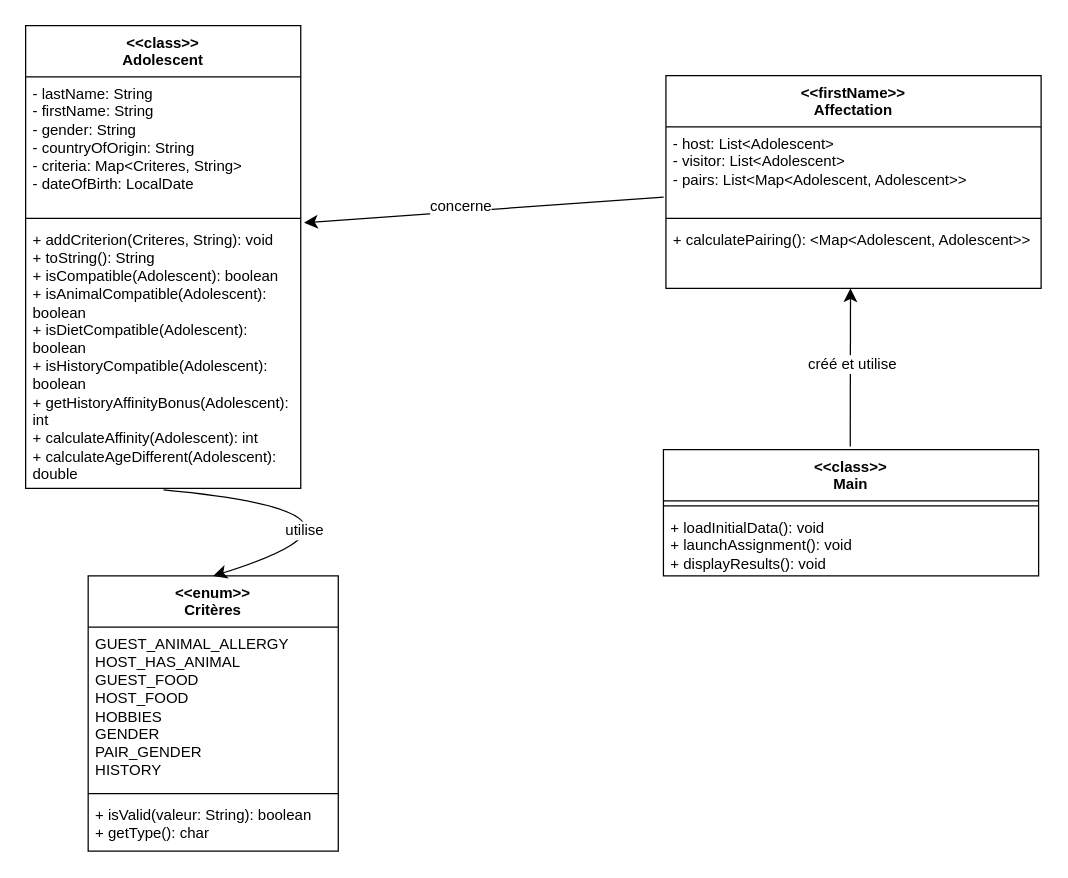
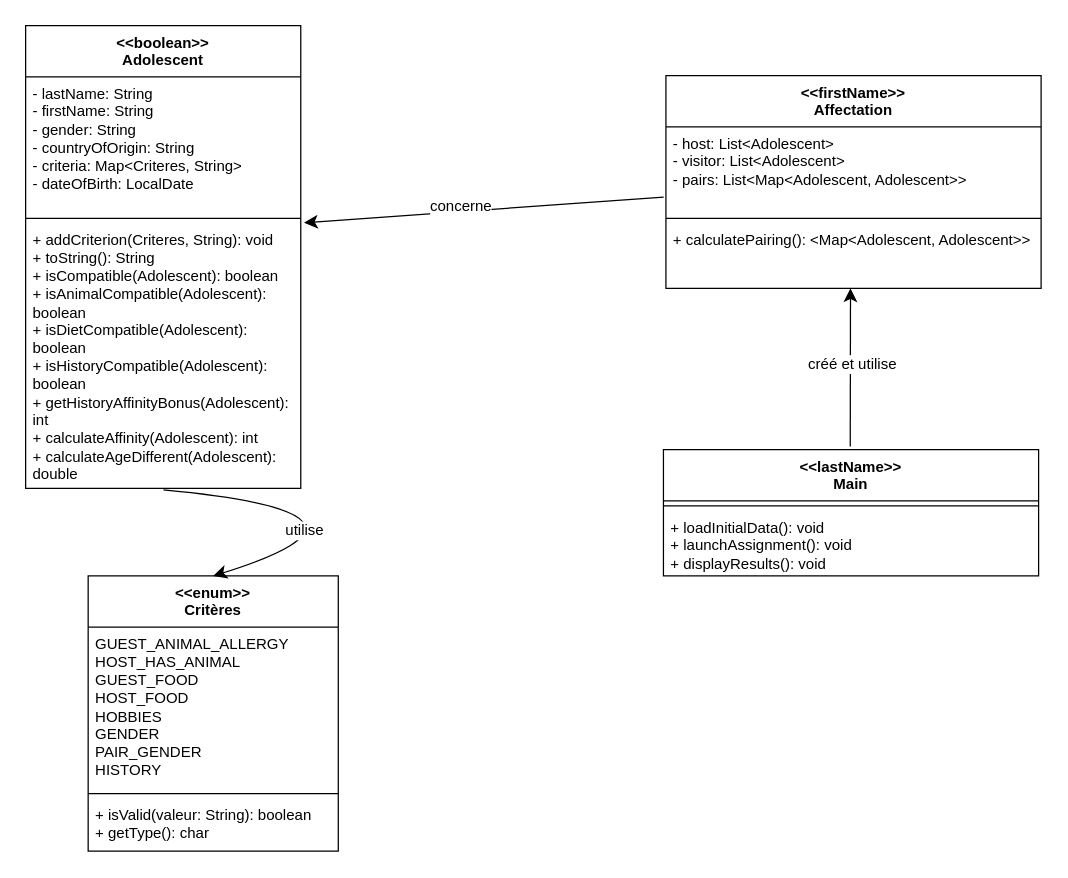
node "<<class>> Adolescent": label "<<class>> Adolescent" -> "<<boolean>> Adolescent"
node "<<class>> Main": label "<<class>> Main" -> "<<lastName>> Main"
